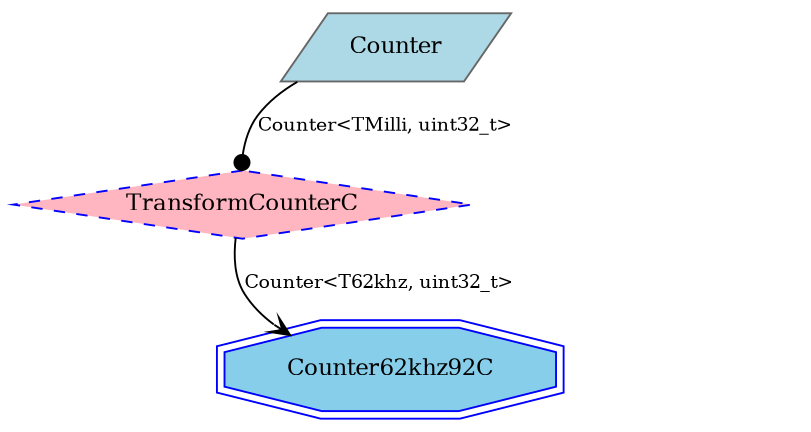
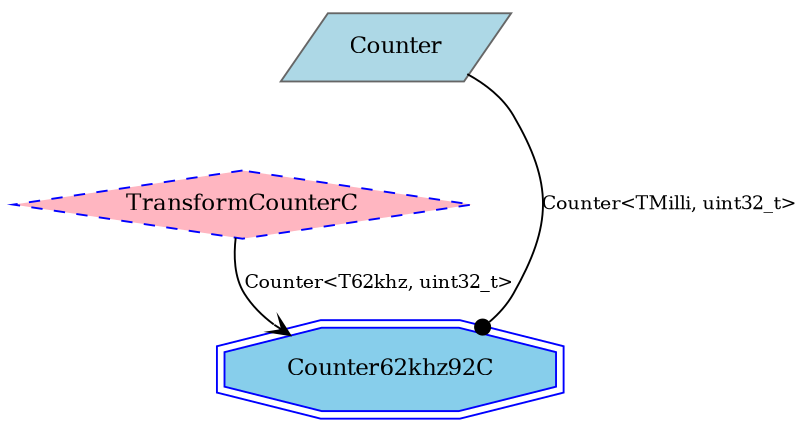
edge "Counter" -> "TransformCounterC": now "Counter" -> "Counter62khz92C"
